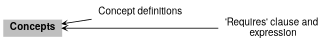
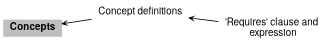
edge "'Requires' clause and expression" -> "Concepts": now "'Requires' clause and expression" -> "Concept definitions"
